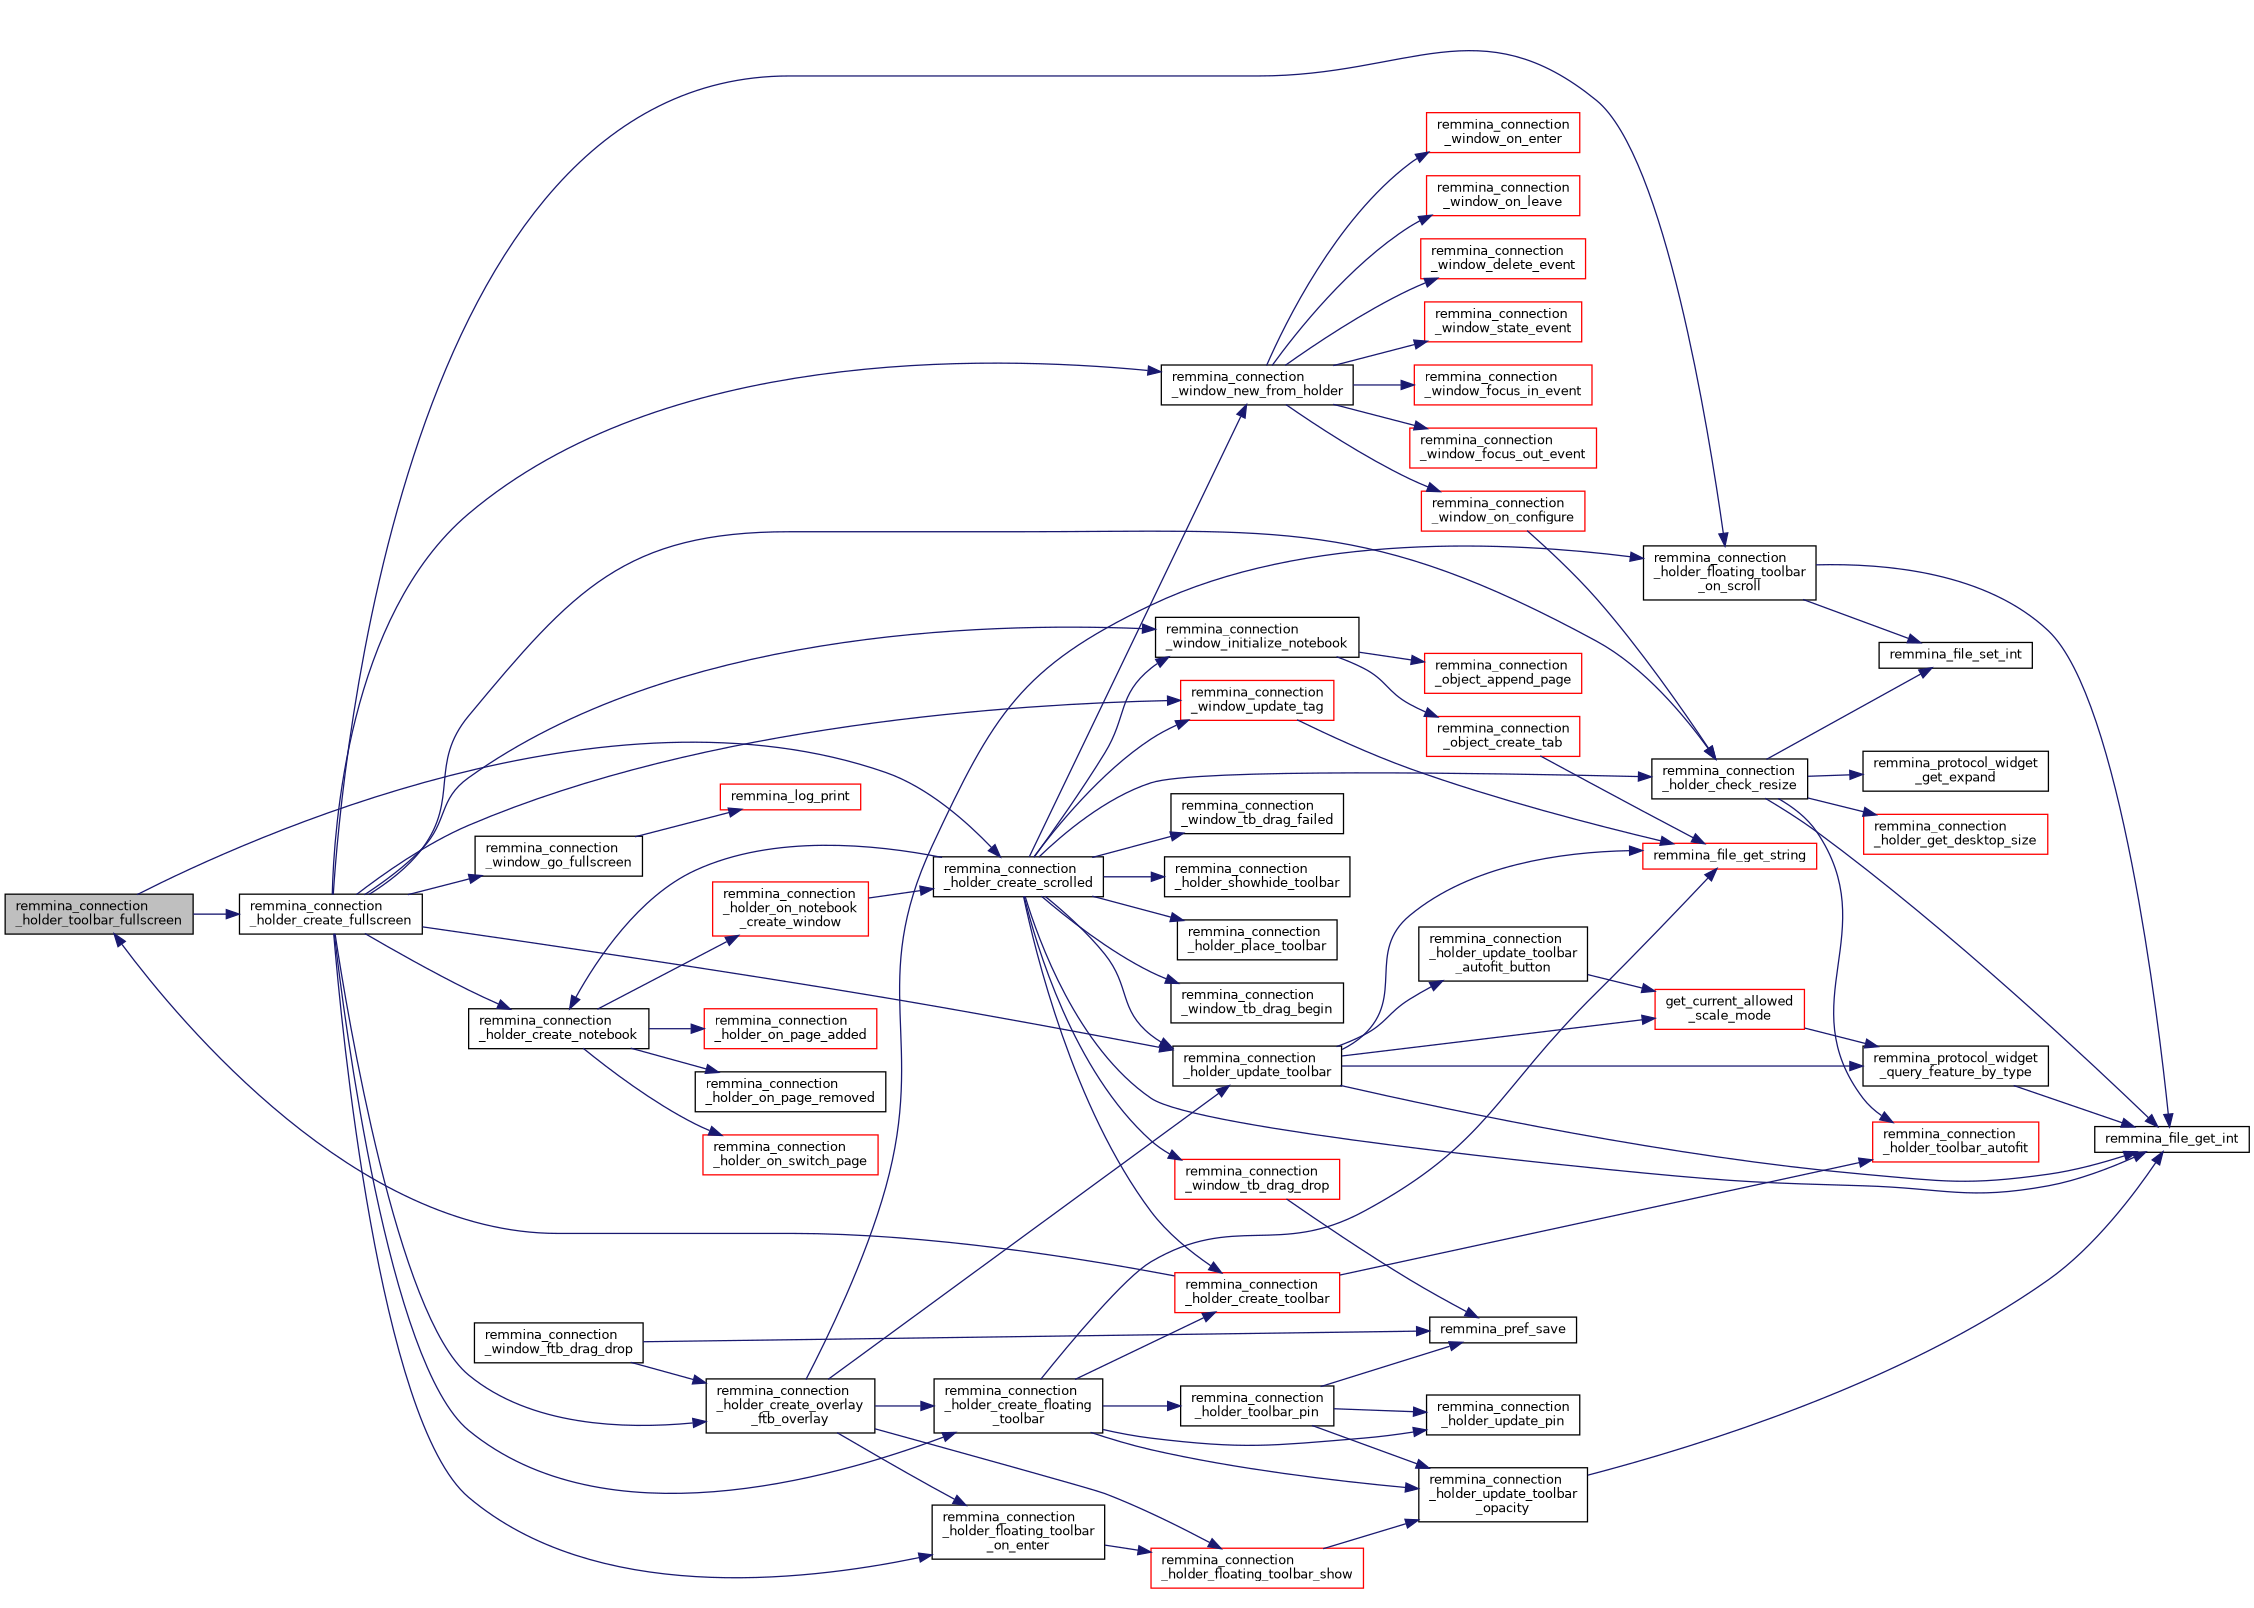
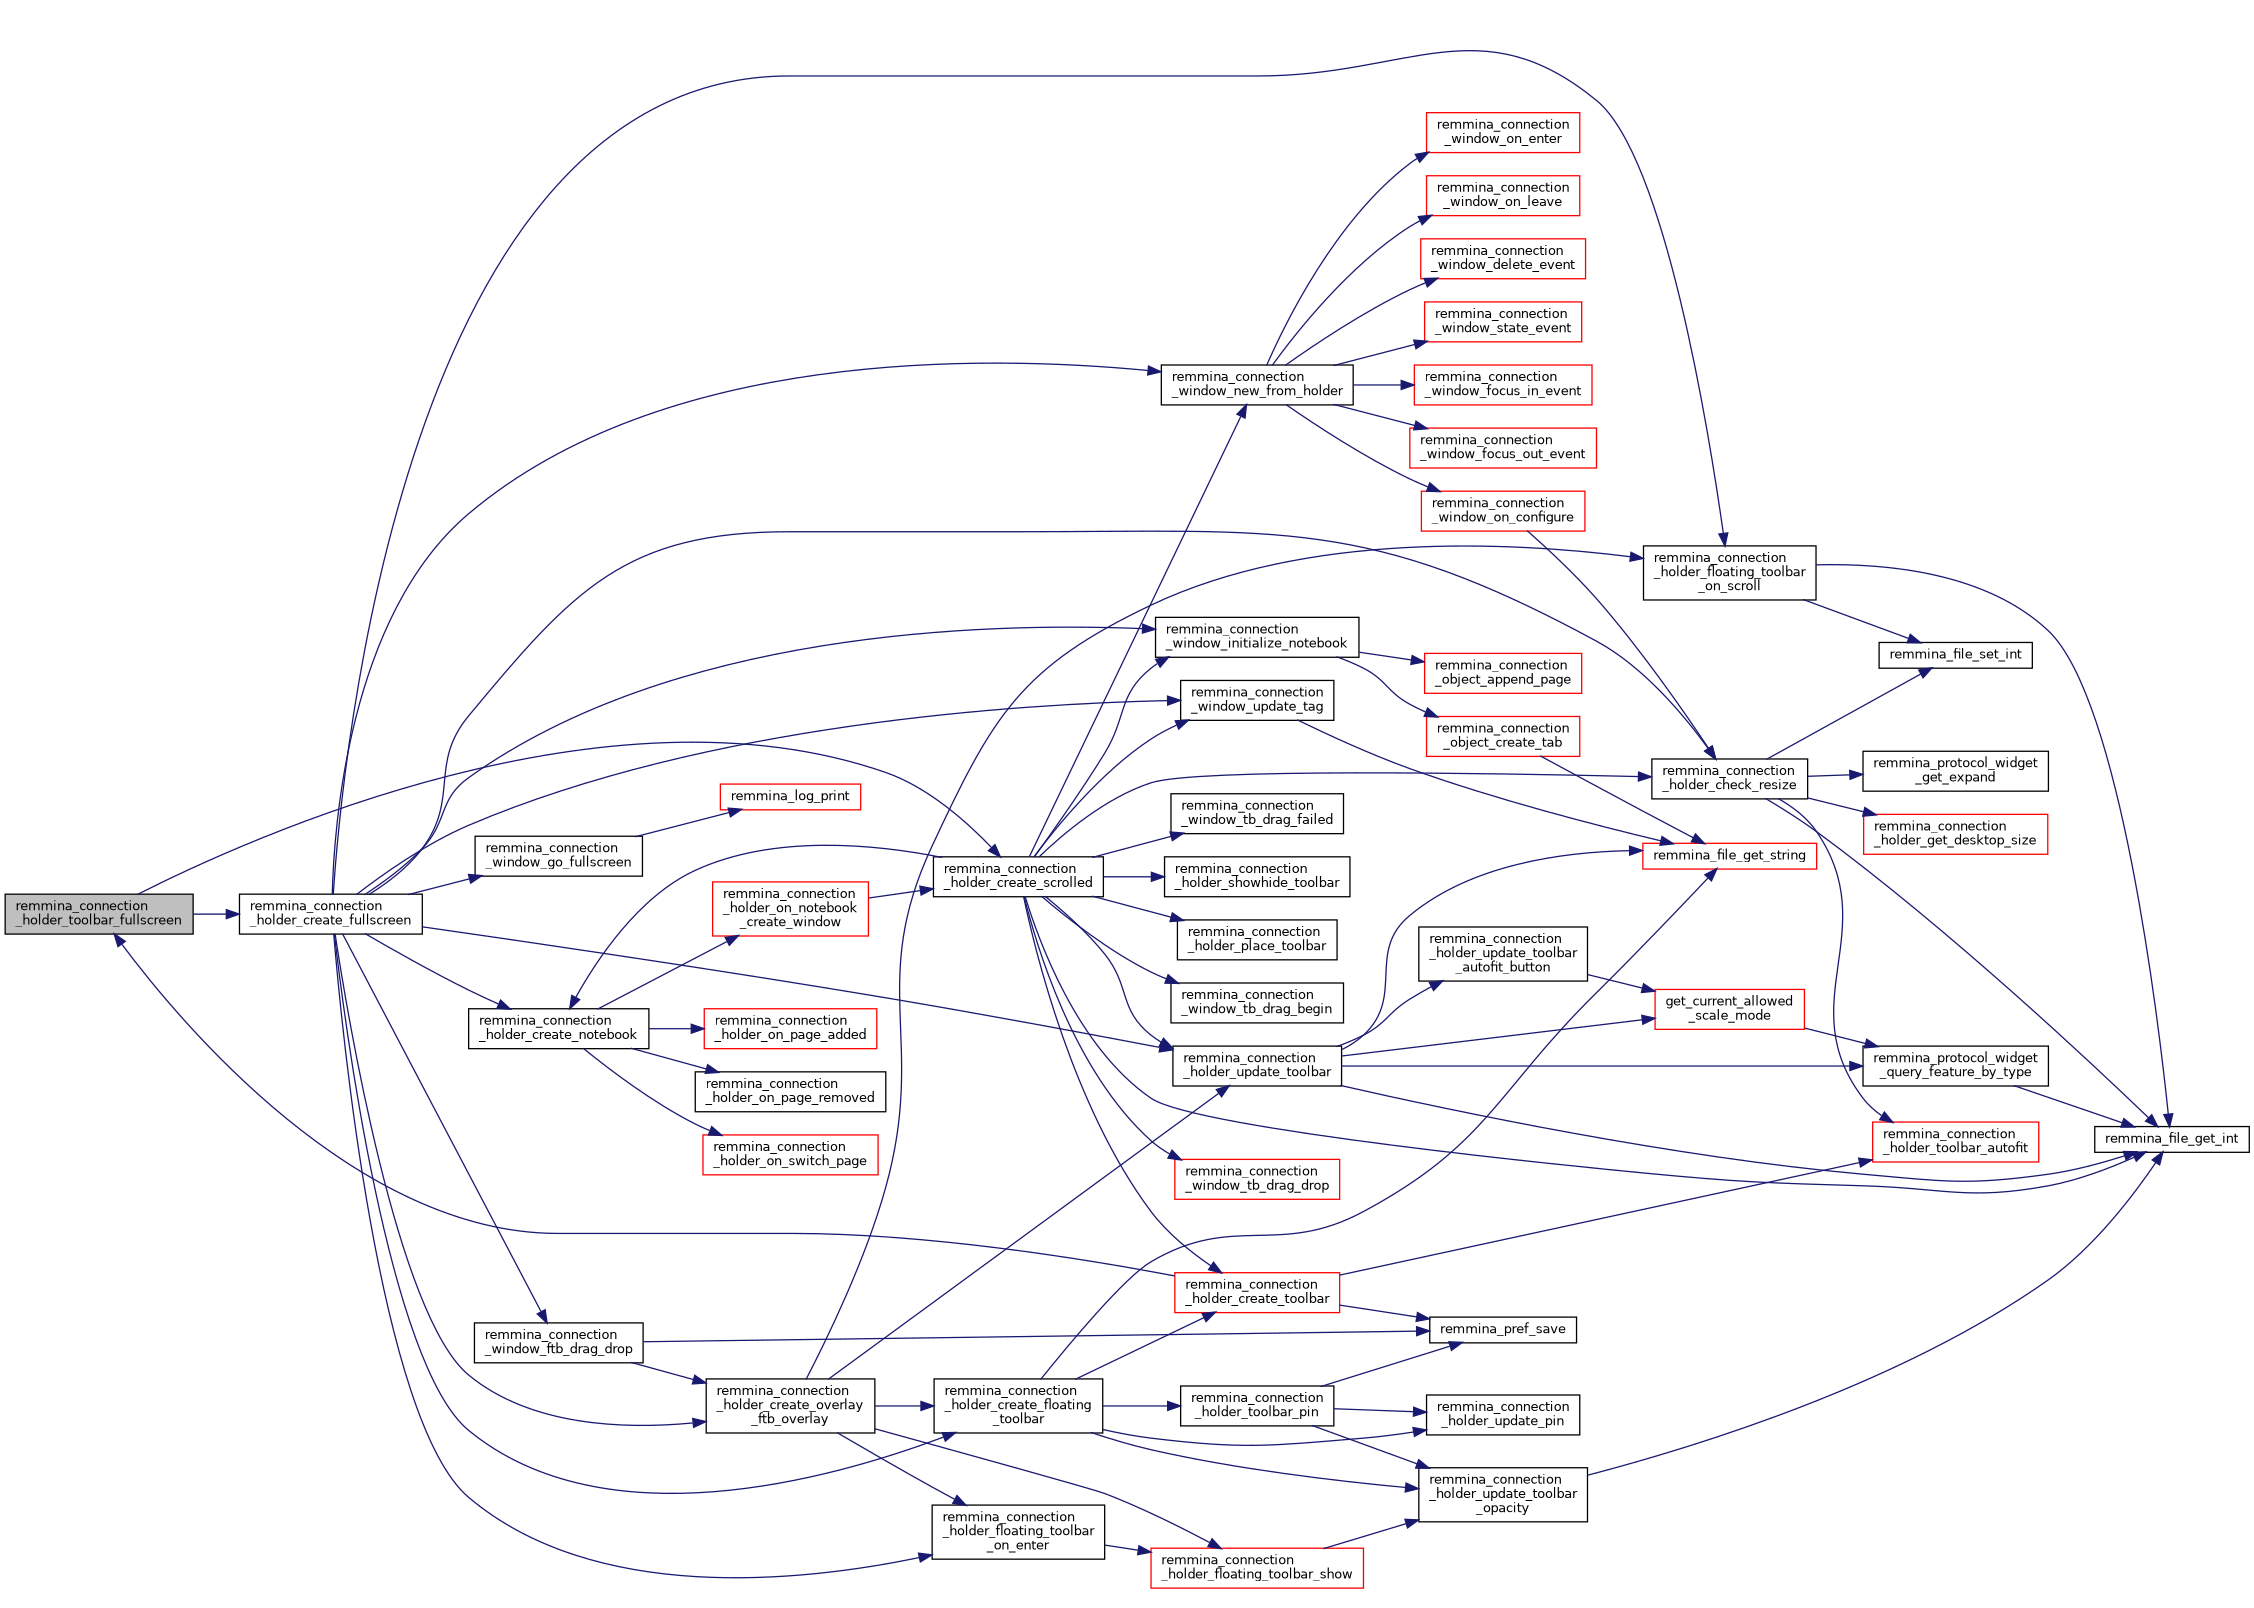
node "remmina_connection _window_update_tag": color red -> black
edge "remmina_connection _holder_create_fullscreen" -> "remmina_connection _window_ftb_drag_drop": added
edge "remmina_connection _window_tb_drag_drop" -> "remmina_pref_save": now "remmina_connection _holder_create_toolbar" -> "remmina_pref_save"
